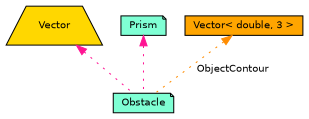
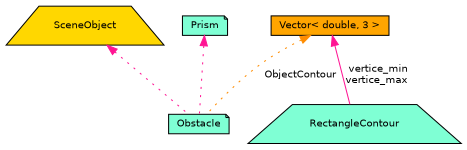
node "Vector": label "Vector" -> "SceneObject"
node "RectangleContour": added
